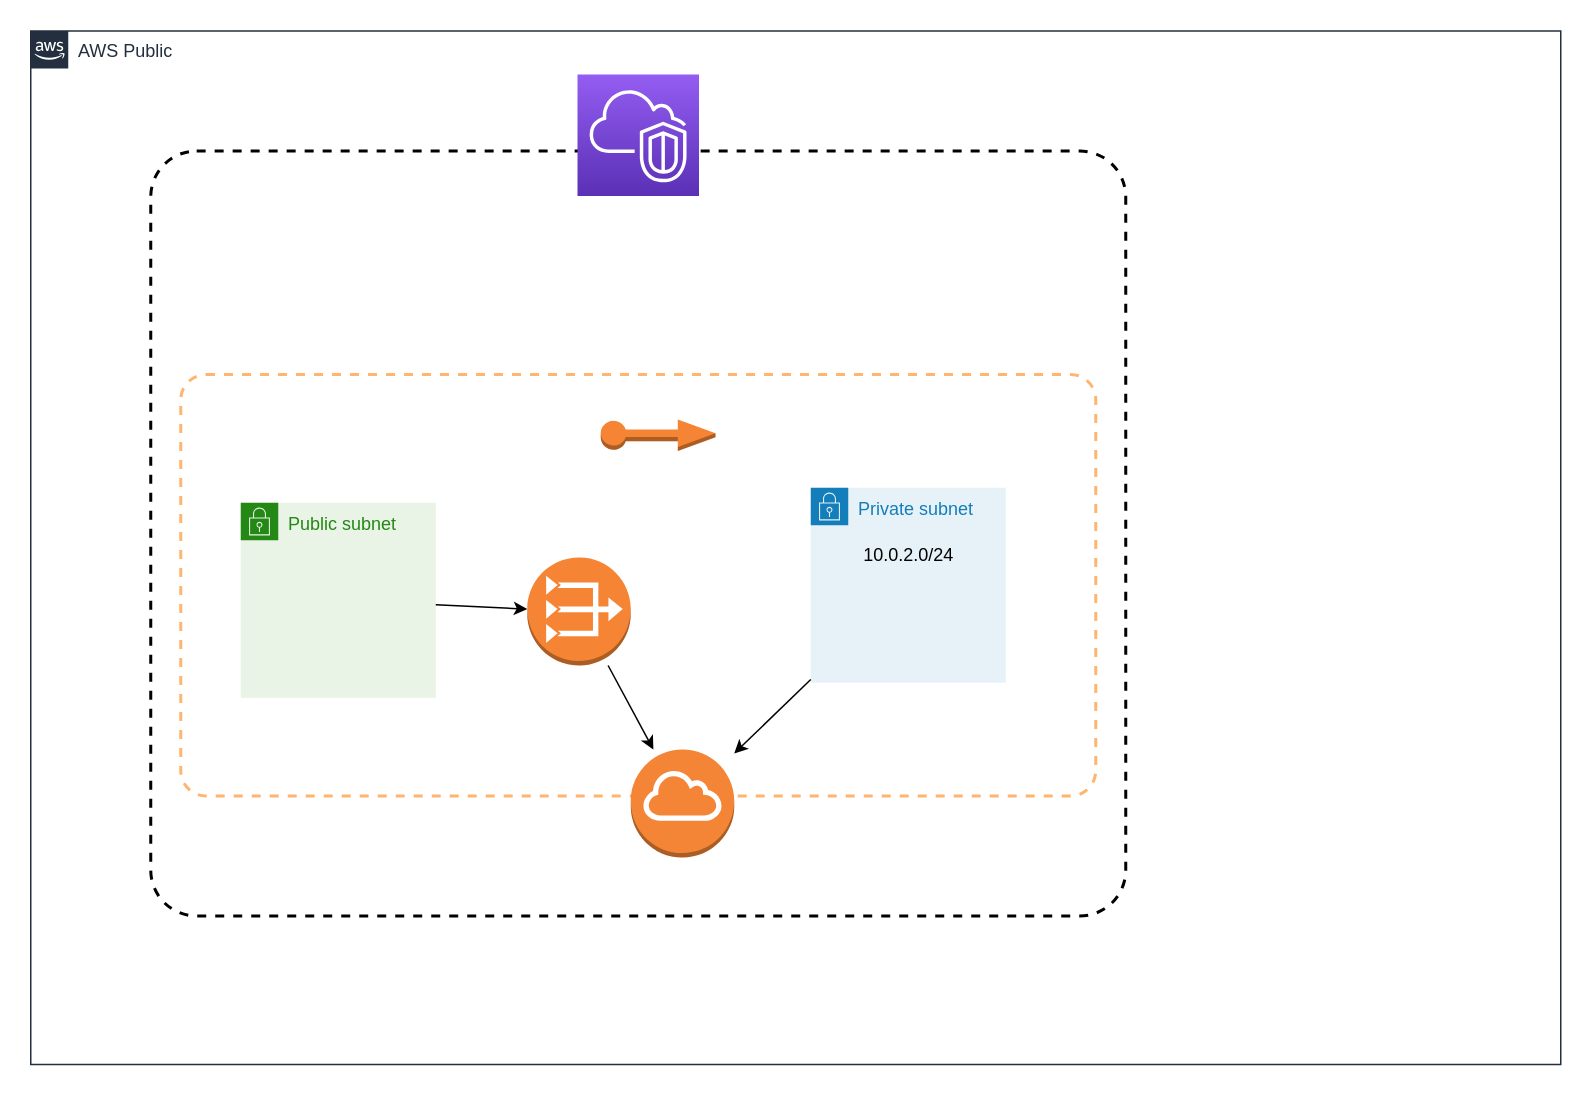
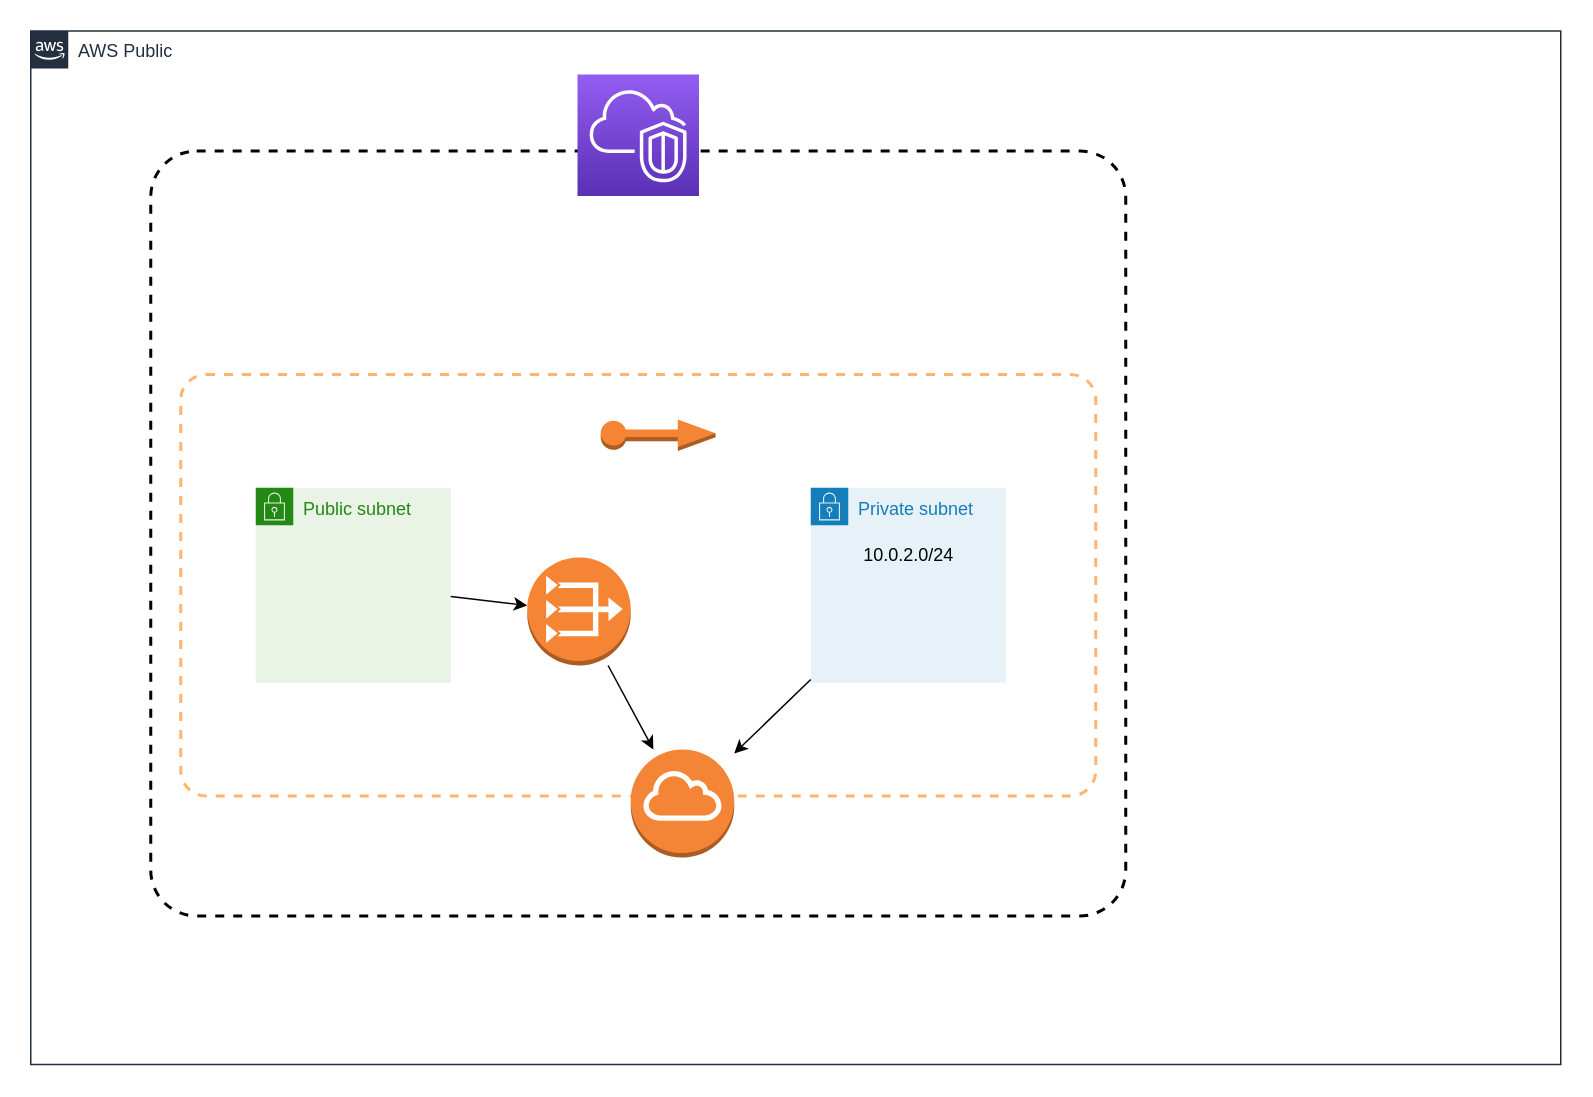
node "Public subnet": moved (338, 600) -> (353, 585)
